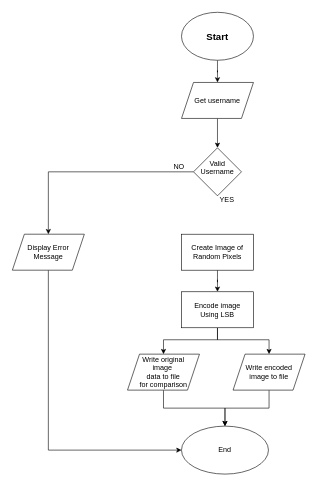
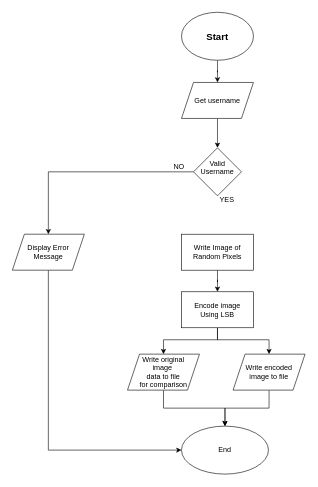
node "Create Image of Random Pixels": label "Create Image of Random Pixels" -> "Write Image of Random Pixels"
